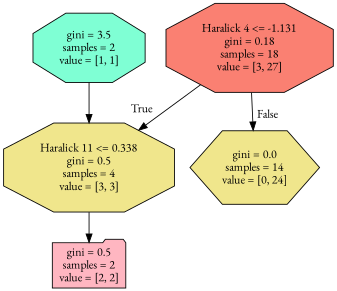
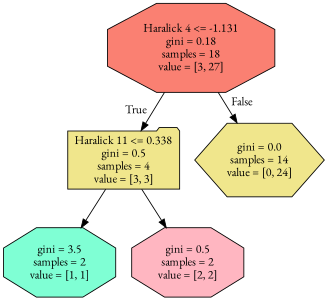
edge "gini = 3.5 samples = 2 value = [1, 1]" -> "Haralick 11 <= 0.338 gini = 0.5 samples = 4 value = [3, 3]": reversed
node "Haralick 11 <= 0.338 gini = 0.5 samples = 4 value = [3, 3]": shape octagon -> folder
node "gini = 0.5 samples = 2 value = [2, 2]": shape folder -> octagon
